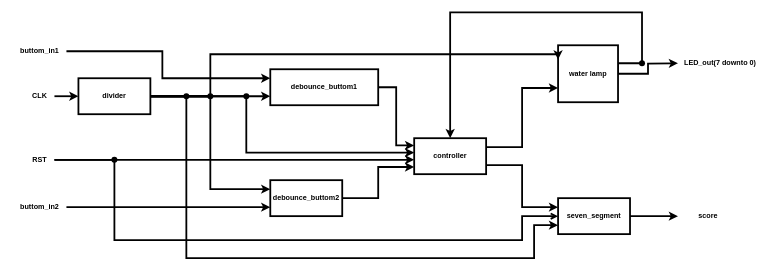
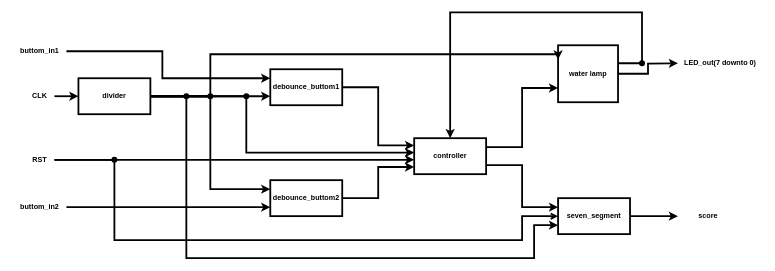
node "debounce_buttom1": size 108x36 -> 72x36
